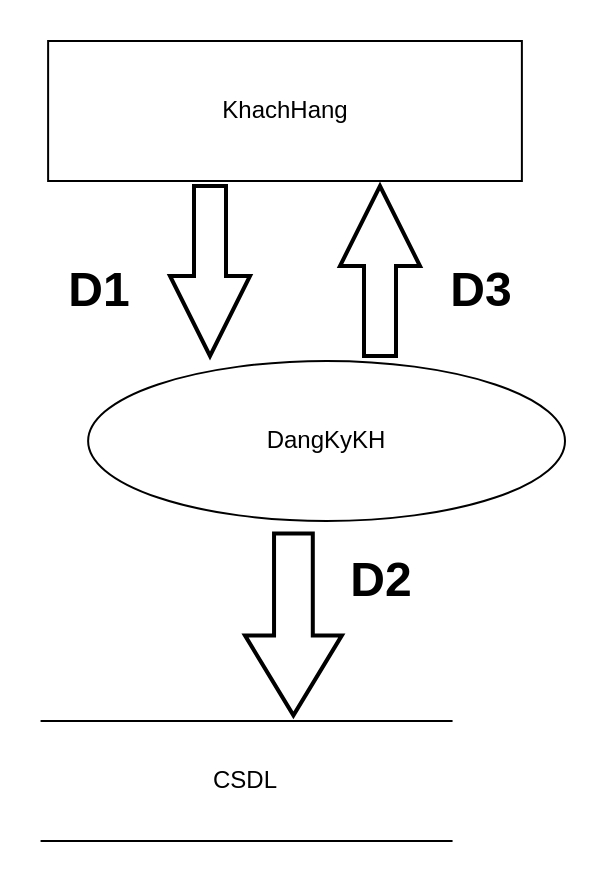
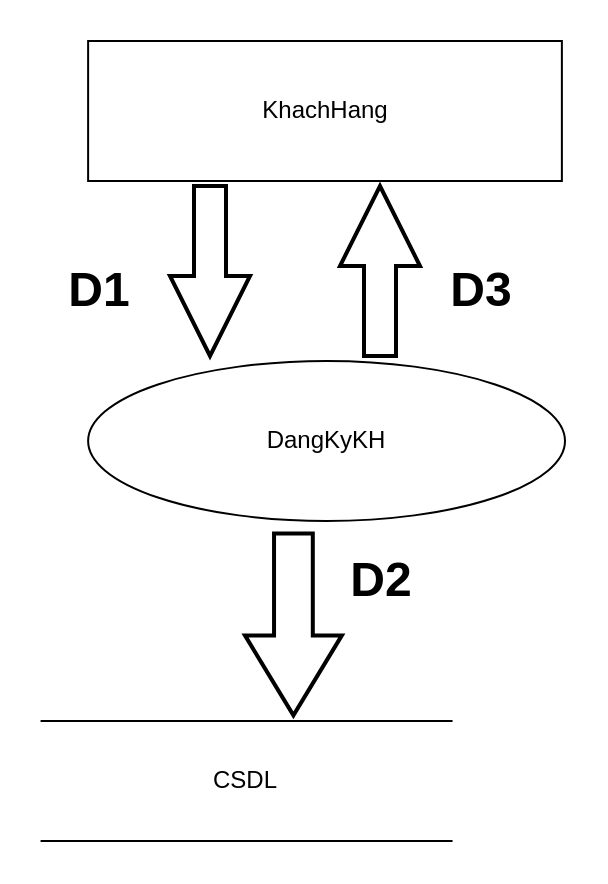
node "KhachHang": moved (285, 111) -> (325, 111)
